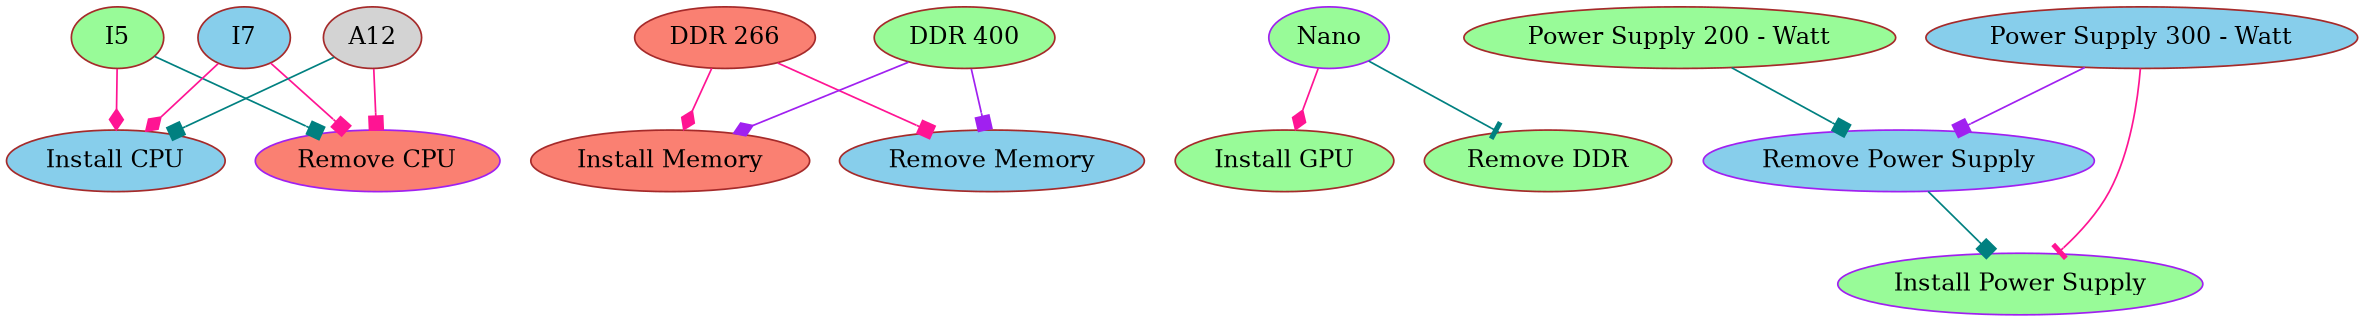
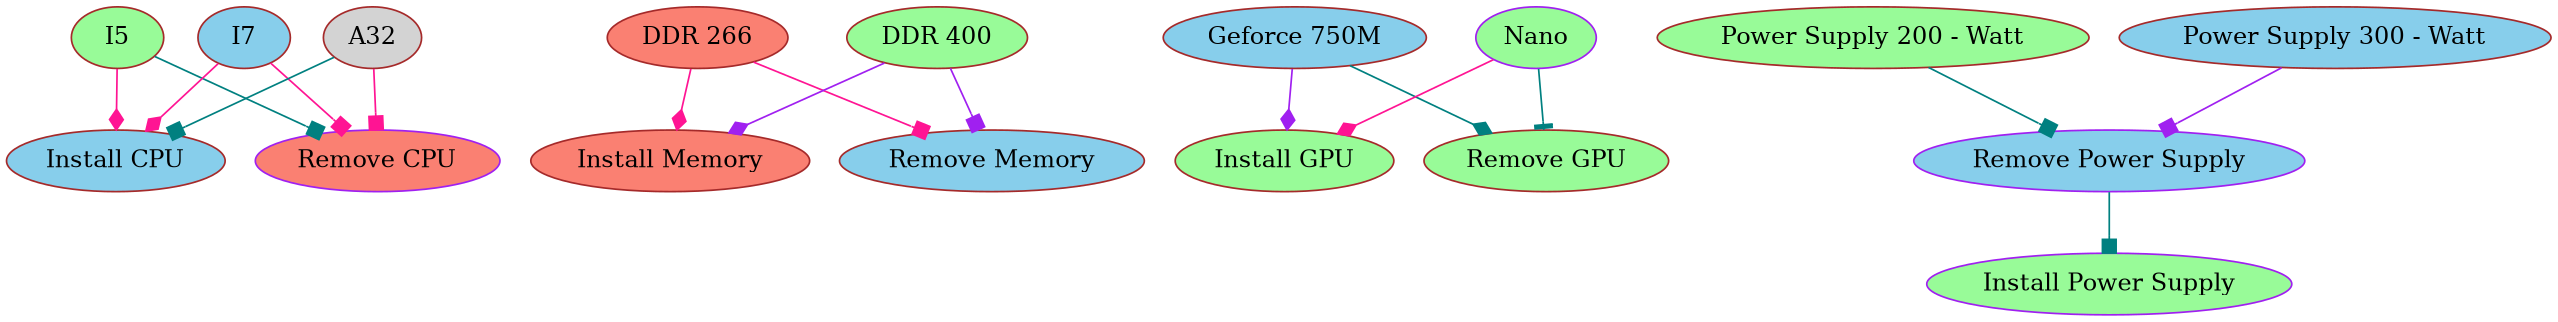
node "A12": label "A12" -> "A32"
node "Geforce 750M": added
node "Remove DDR": label "Remove DDR" -> "Remove GPU"
edge "Power Supply 300 - Watt" -> "Install Power Supply": removed
